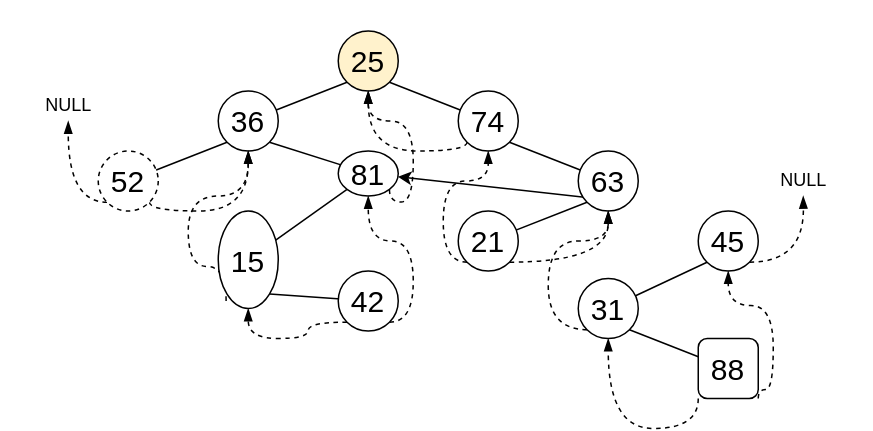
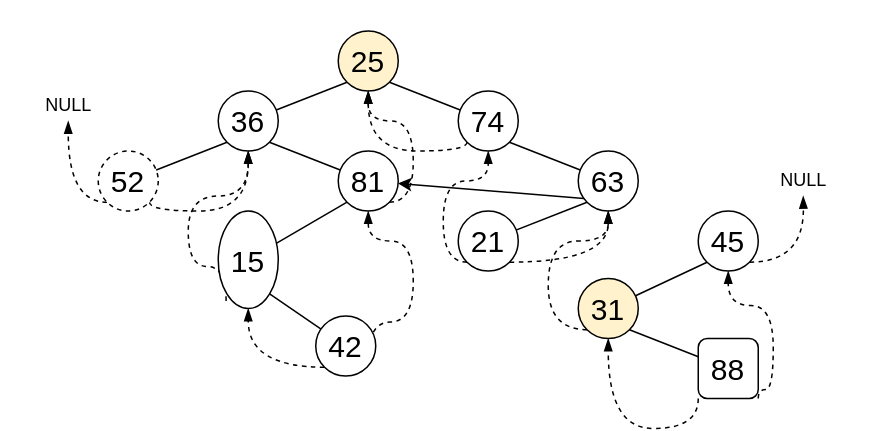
node "81": size 60x45 -> 60x60
node "42": moved (368, 301) -> (346, 346)
node "31": fillcolor #ffffff -> #fff2cc
